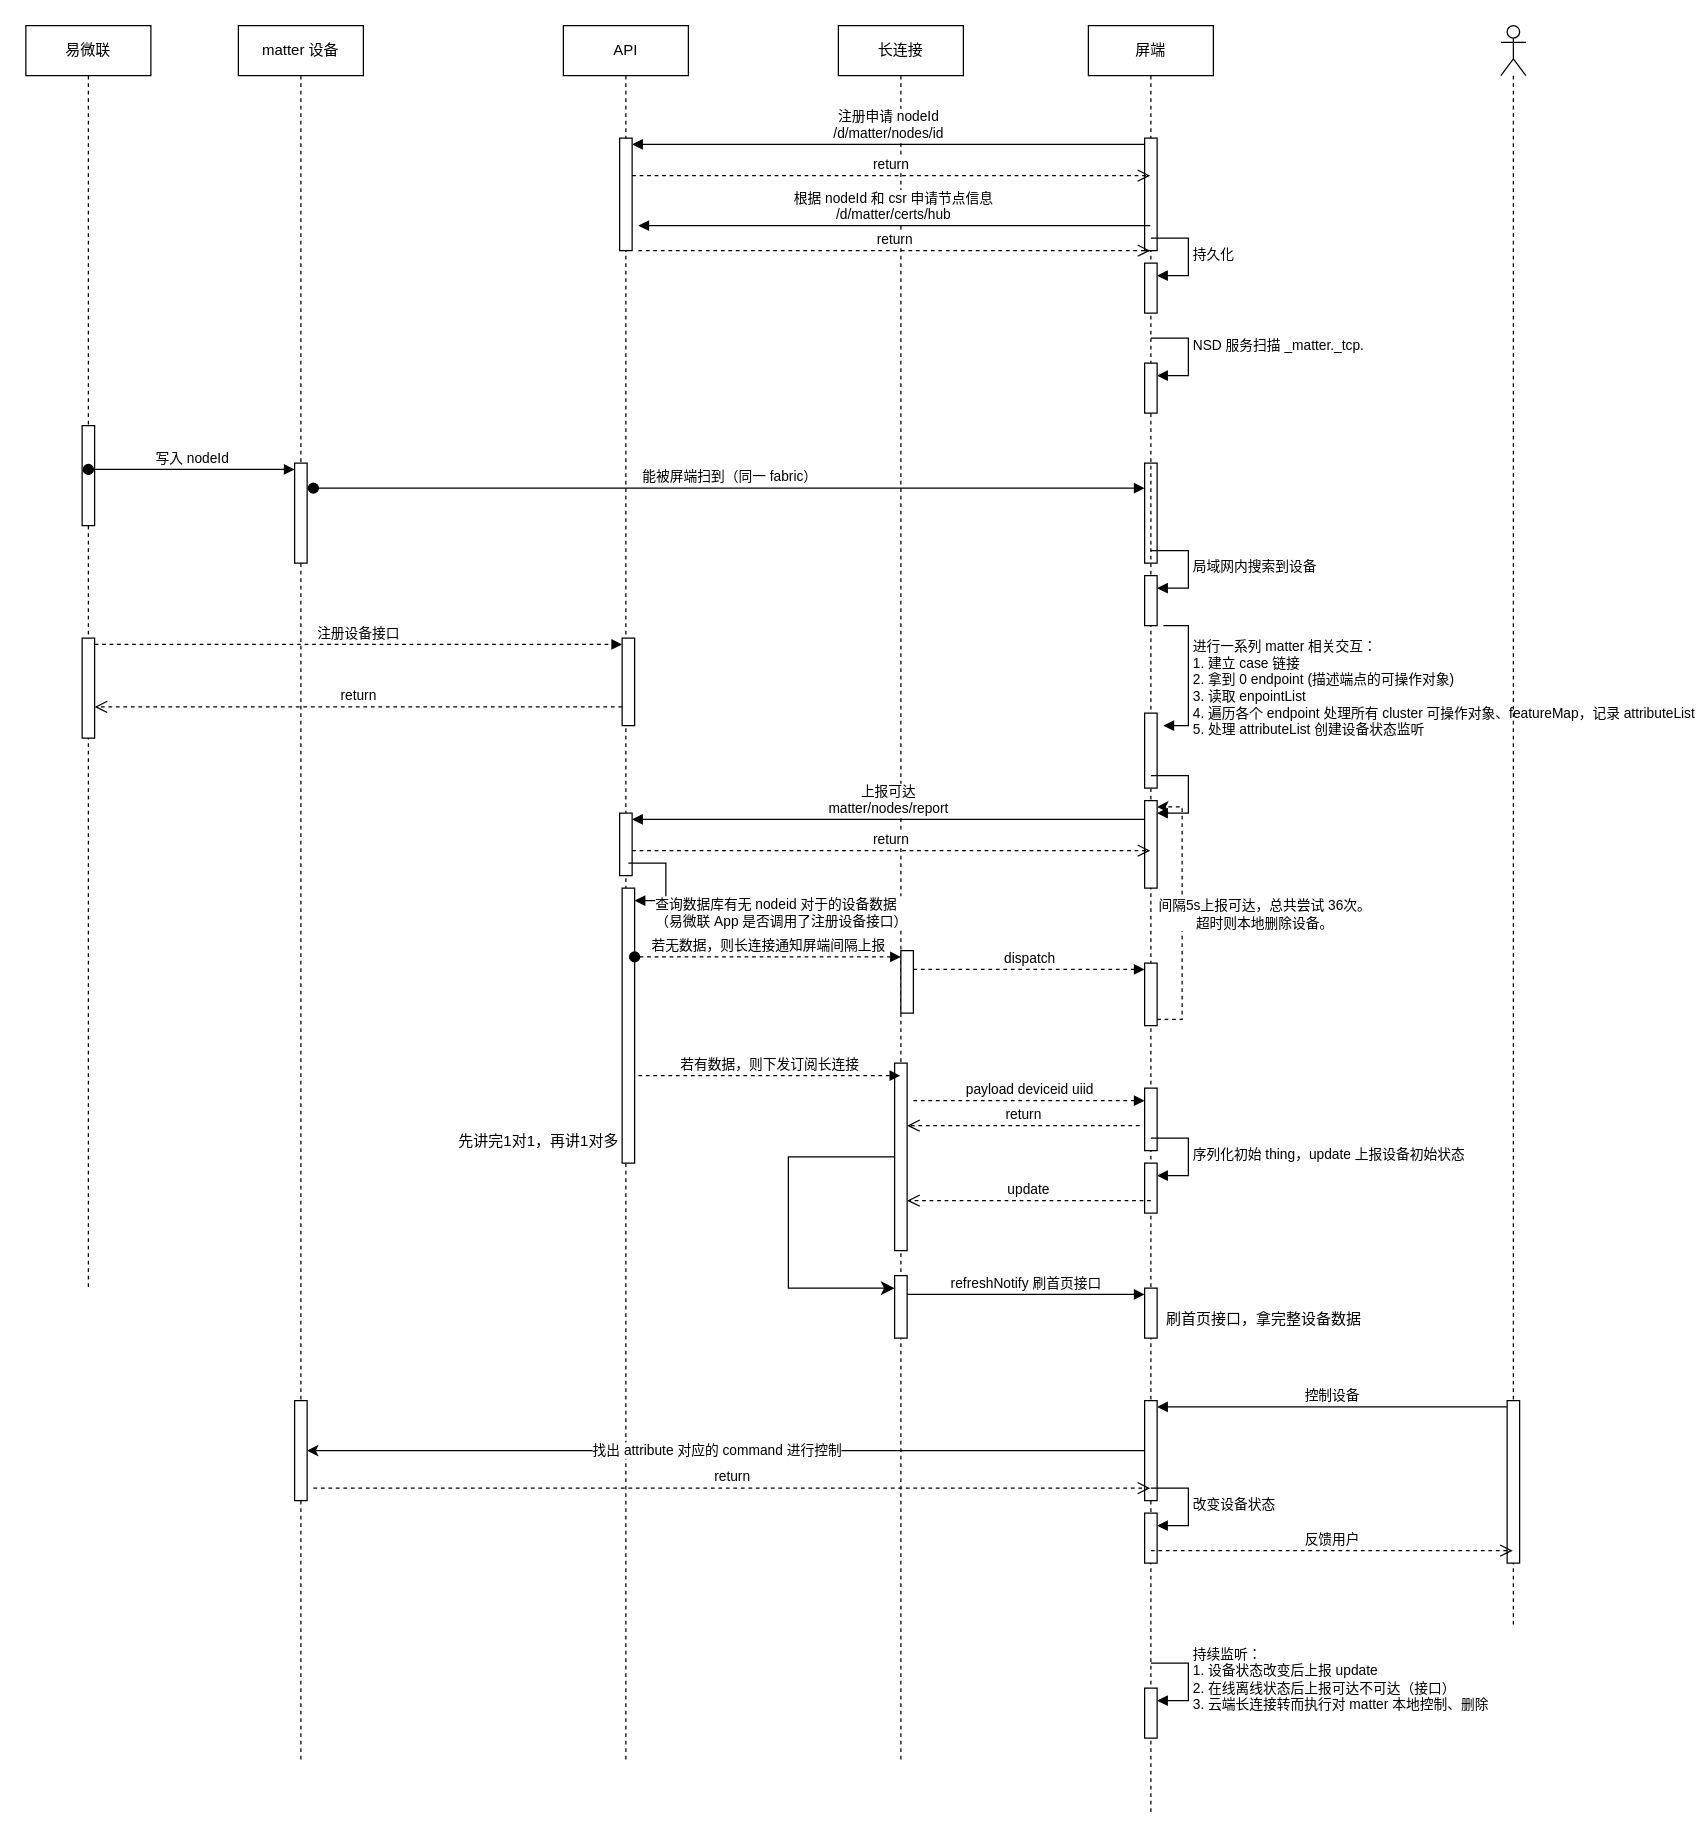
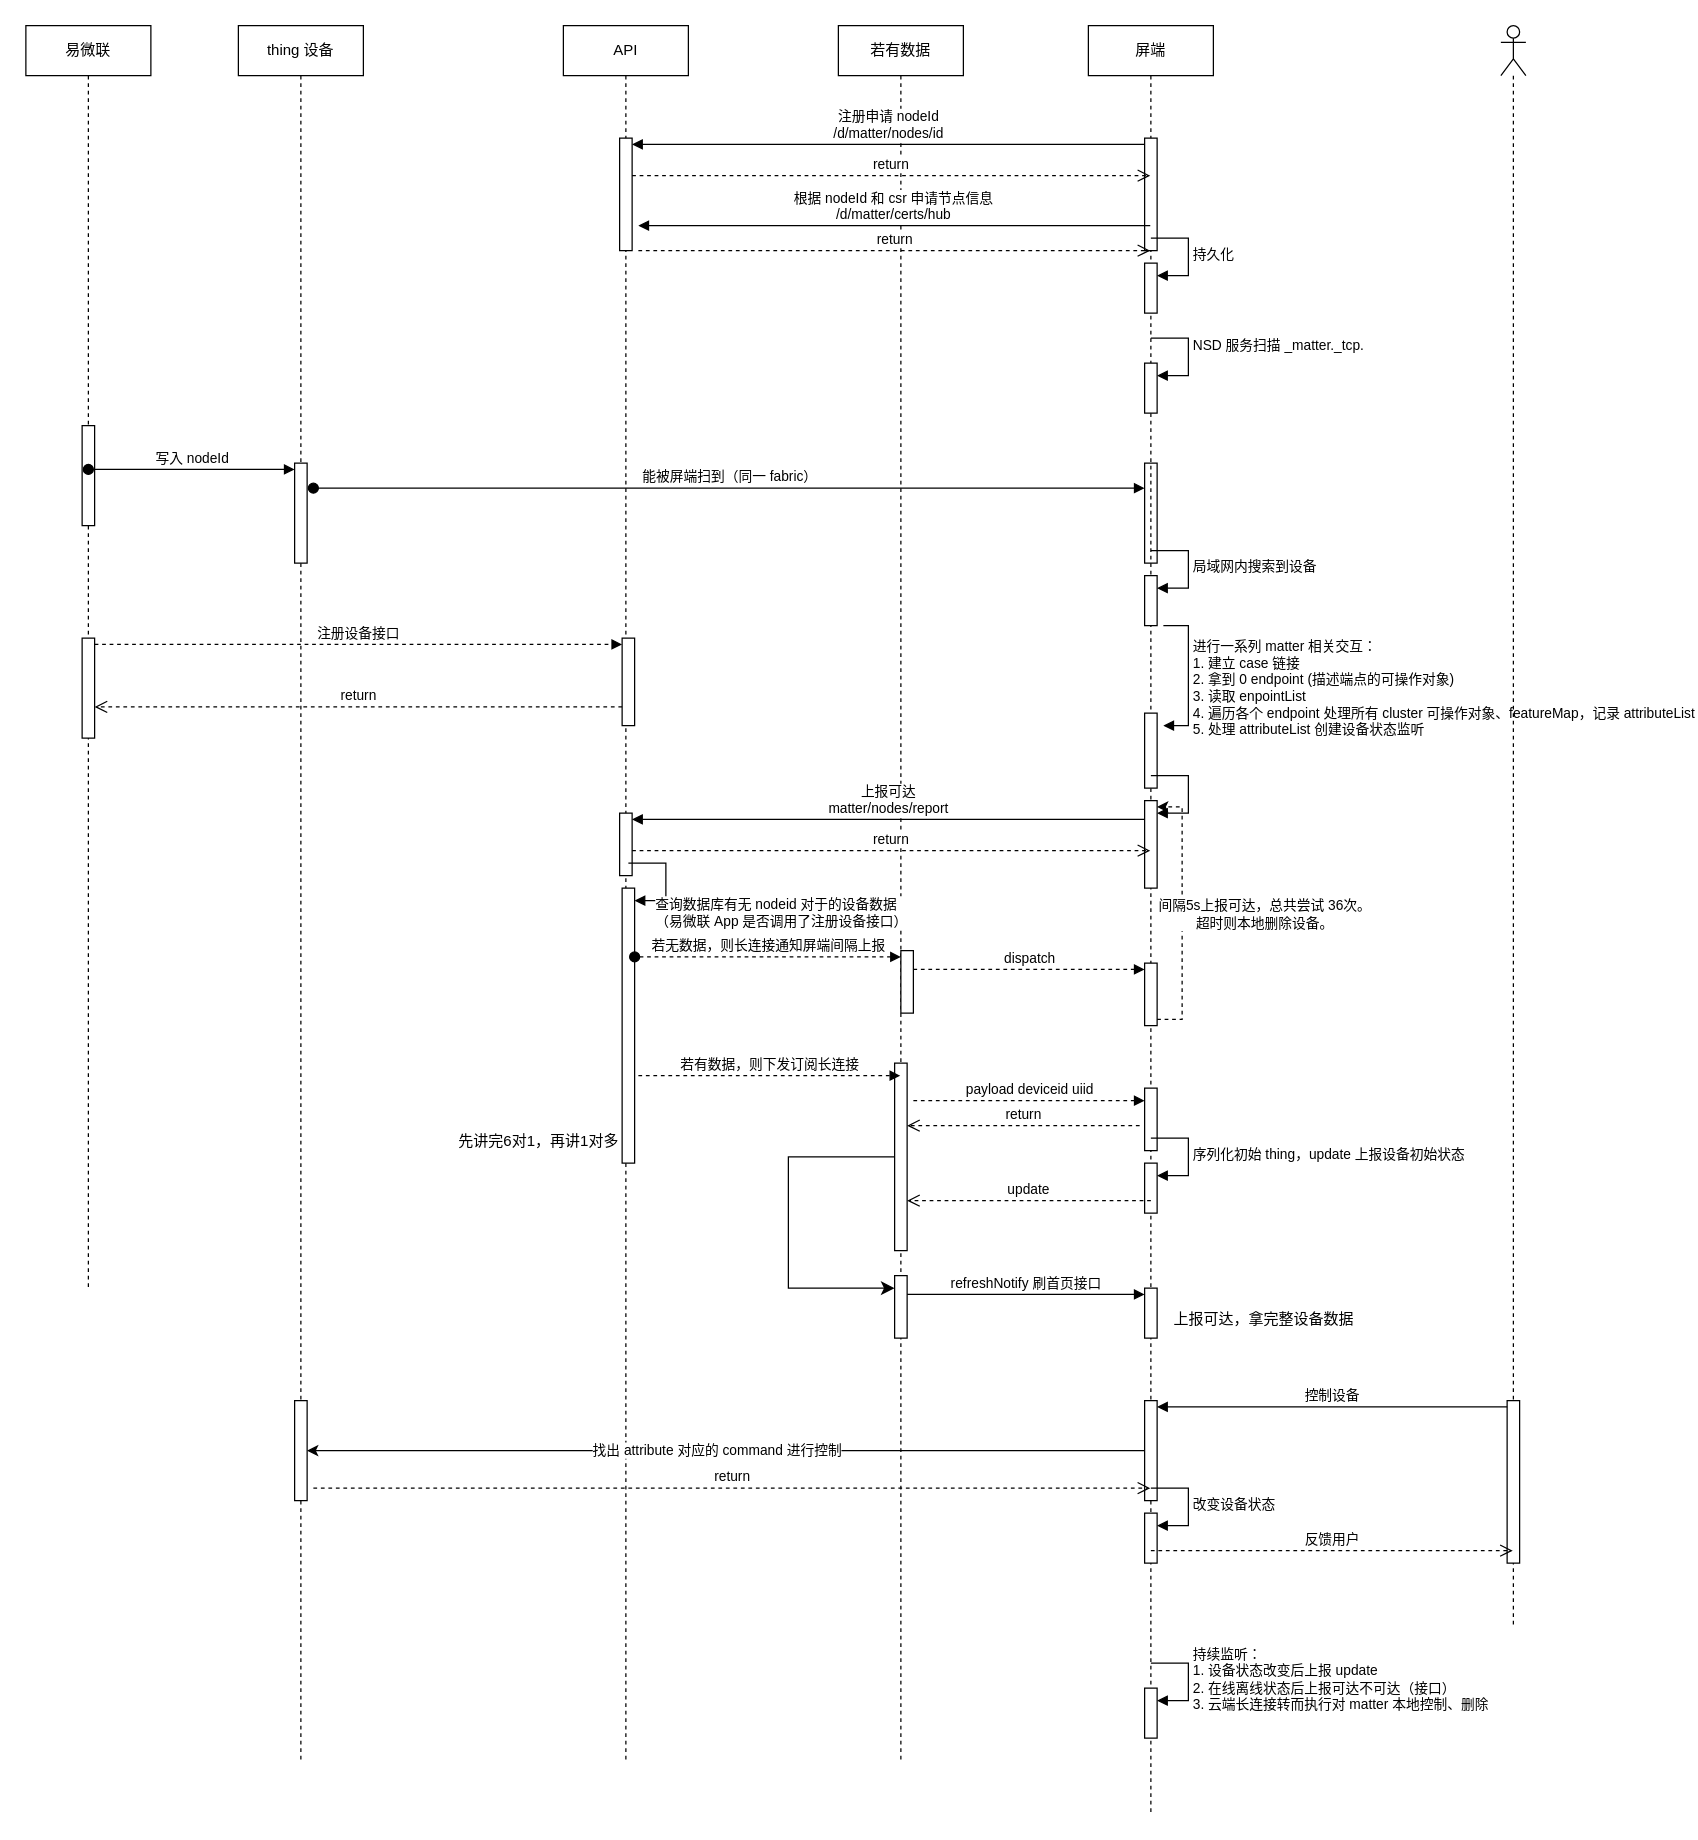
node "matter 设备": label "matter 设备" -> "thing 设备"
node "长连接": label "长连接" -> "若有数据"
node "先讲完1对1，再讲1对多": label "先讲完1对1，再讲1对多" -> "先讲完6对1，再讲1对多"
node "刷首页接口，拿完整设备数据": label "刷首页接口，拿完整设备数据" -> "上报可达，拿完整设备数据"
